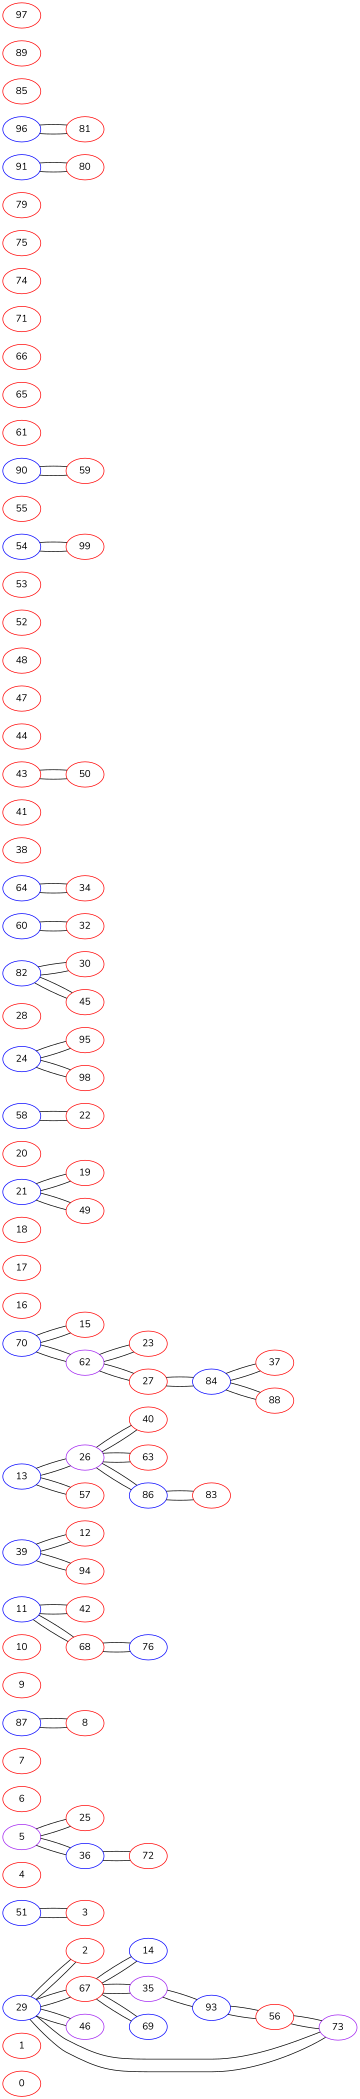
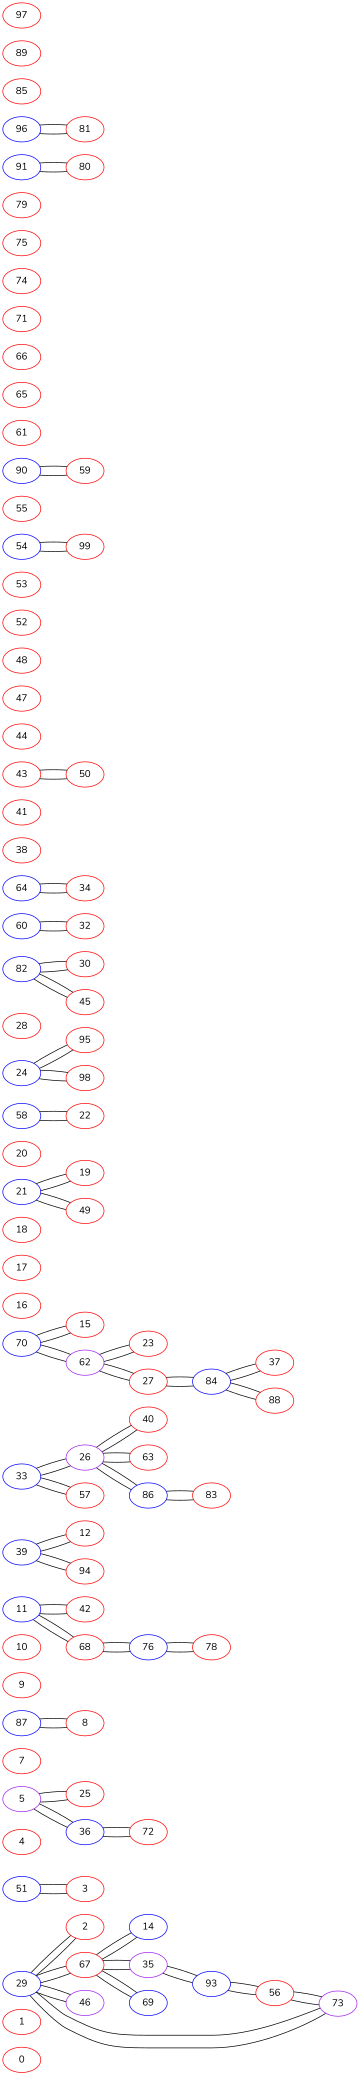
node "13": label "13" -> "33"
node "78": added
node "6": removed
